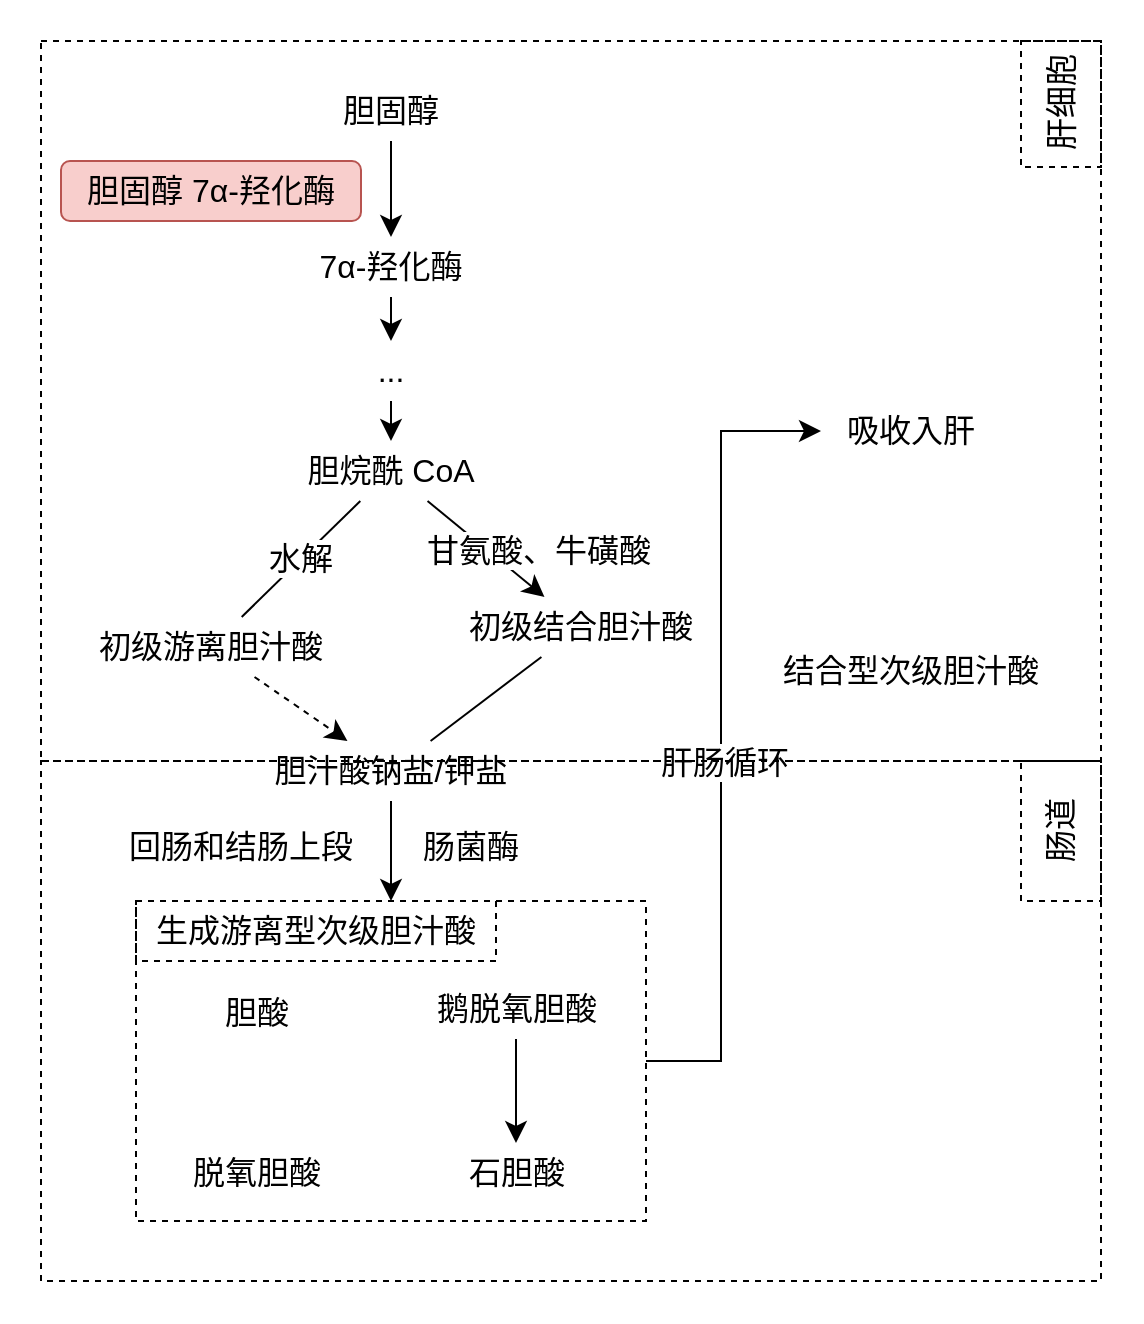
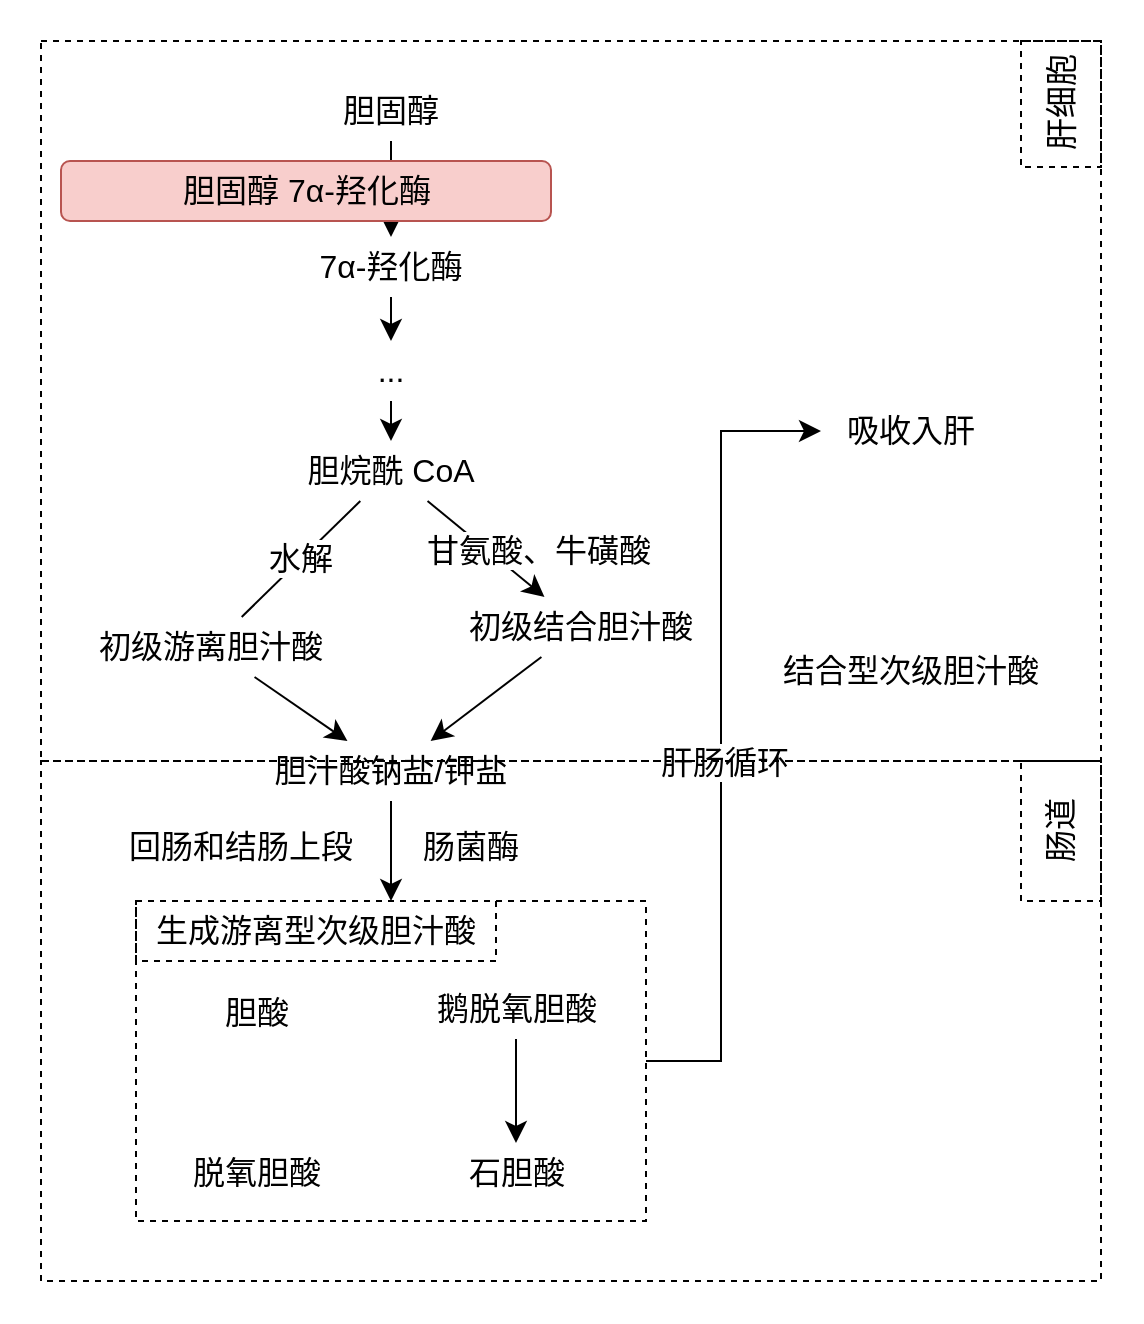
node "胆固醇 7α-羟化酶": size 300x60 -> 490x60
edge "初级游离胆汁酸" -> "胆汁酸钠盐/钾盐": style dashed -> solid
edge "初级结合胆汁酸" -- "胆汁酸钠盐/钾盐": arrowhead none -> classic
